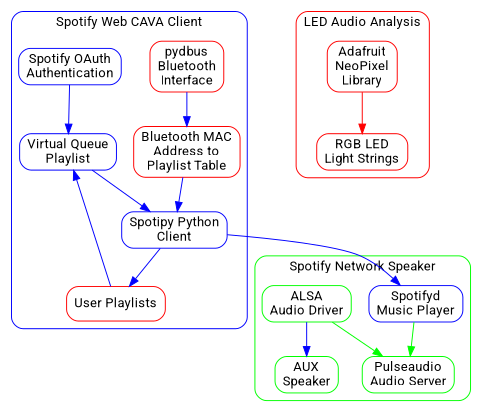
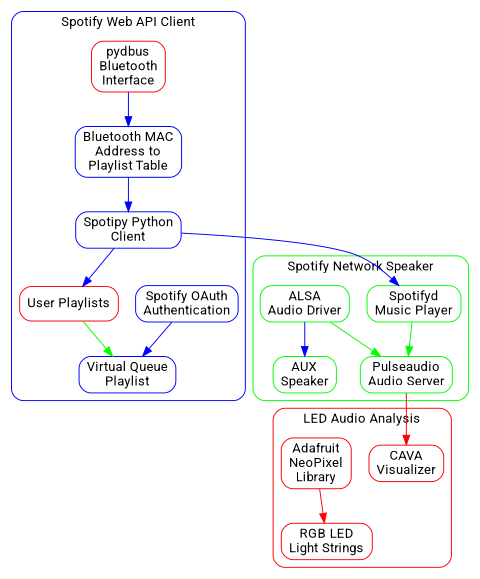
cluster "Spotify Web CAVA Client": label "Spotify Web CAVA Client" -> "Spotify Web API Client"
node "Bluetooth MAC Address to Playlist Table": color red -> blue
edge "Virtual Queue Playlist" -> "Spotipy Python Client": removed
edge "User Playlists" -> "Virtual Queue Playlist": color blue -> green
node "Spotifyd Music Player": color blue -> green
node "CAVA Visualizer": added
